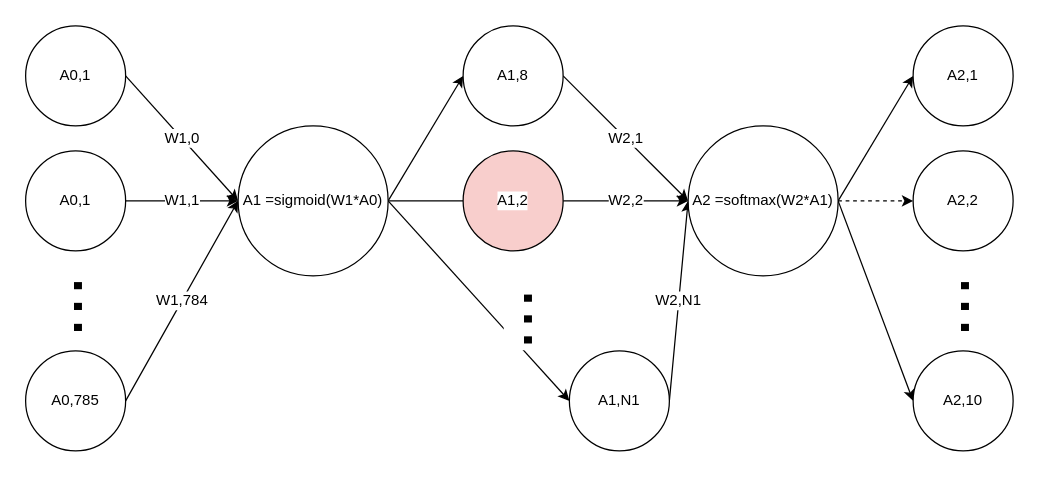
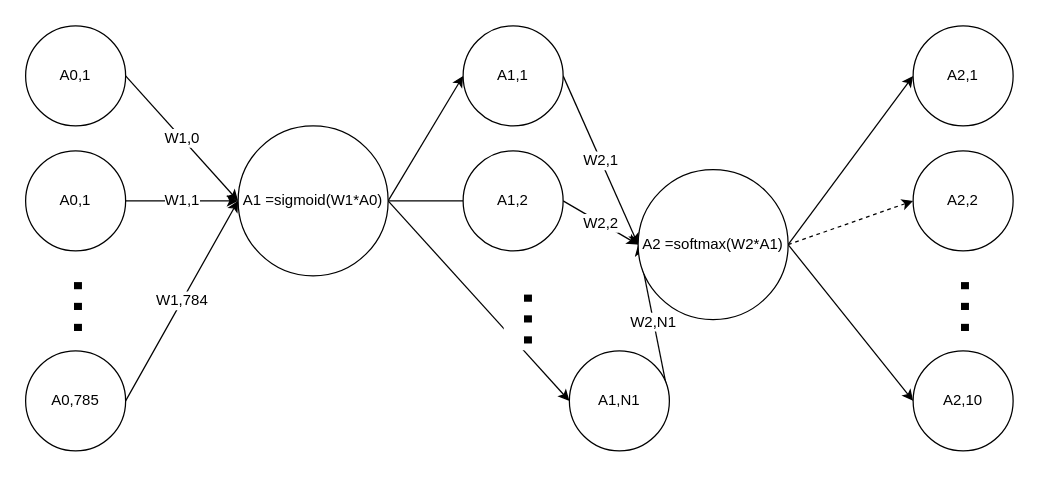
node "A1,8": label "A1,8" -> "A1,1"
node "A1,2": fillcolor #f8cecc -> #ffffff
node "A2 =softmax(W2*A1)": moved (763, 201) -> (713, 244)
